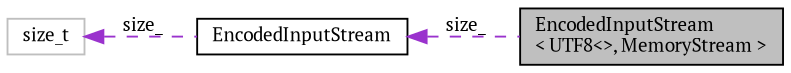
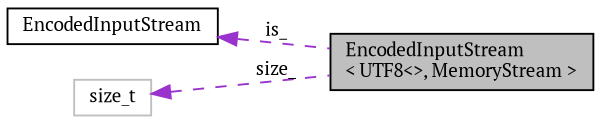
edge "EncodedInputStream < UTF8<>, MemoryStream >" -> "EncodedInputStream": label " size_" -> " is_"
edge "EncodedInputStream" -> "size_t": now "EncodedInputStream < UTF8<>, MemoryStream >" -> "size_t"
